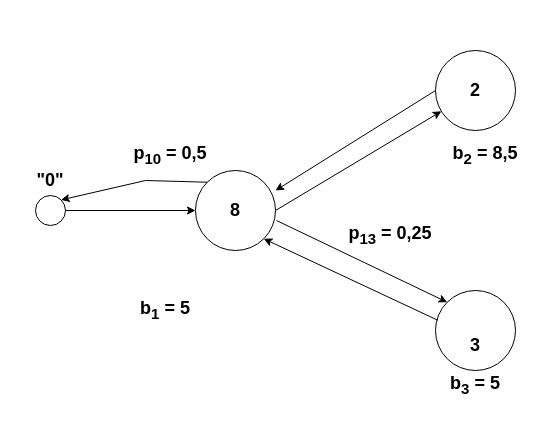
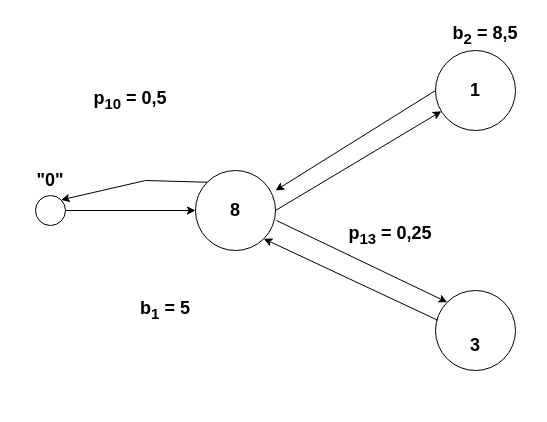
node "2": label "2" -> "1"
node "p10 = 0,5": moved (171, 156) -> (131, 101)
node "b2 = 8,5": moved (486, 156) -> (486, 36)
node "b3 = 5": removed
